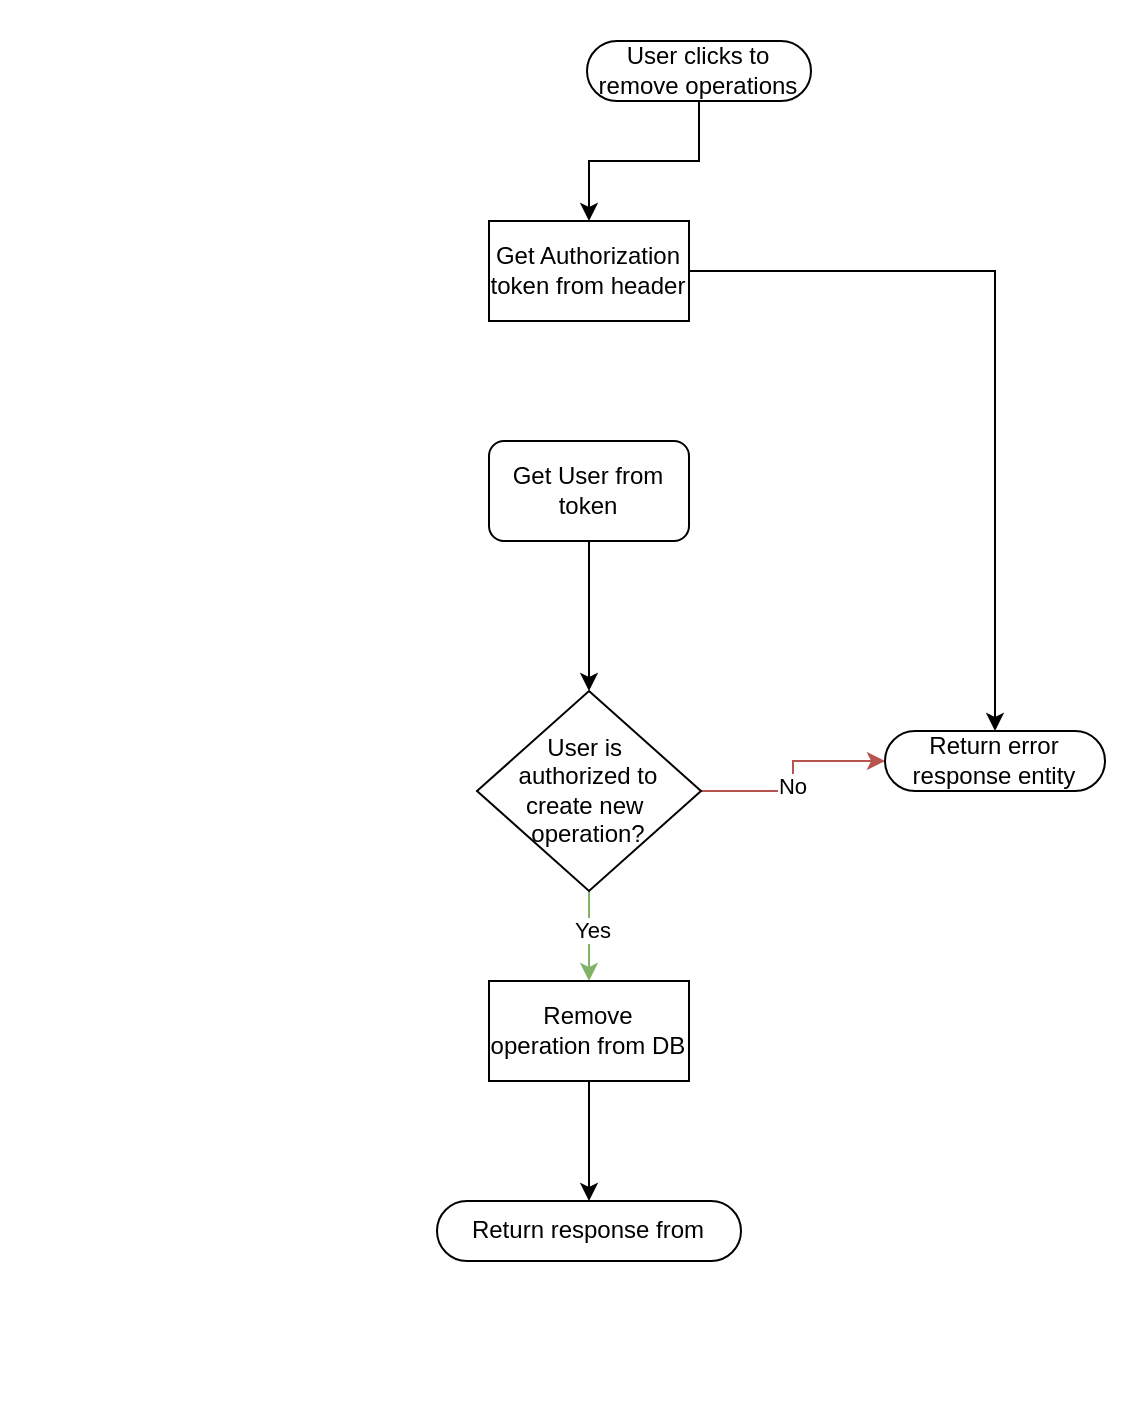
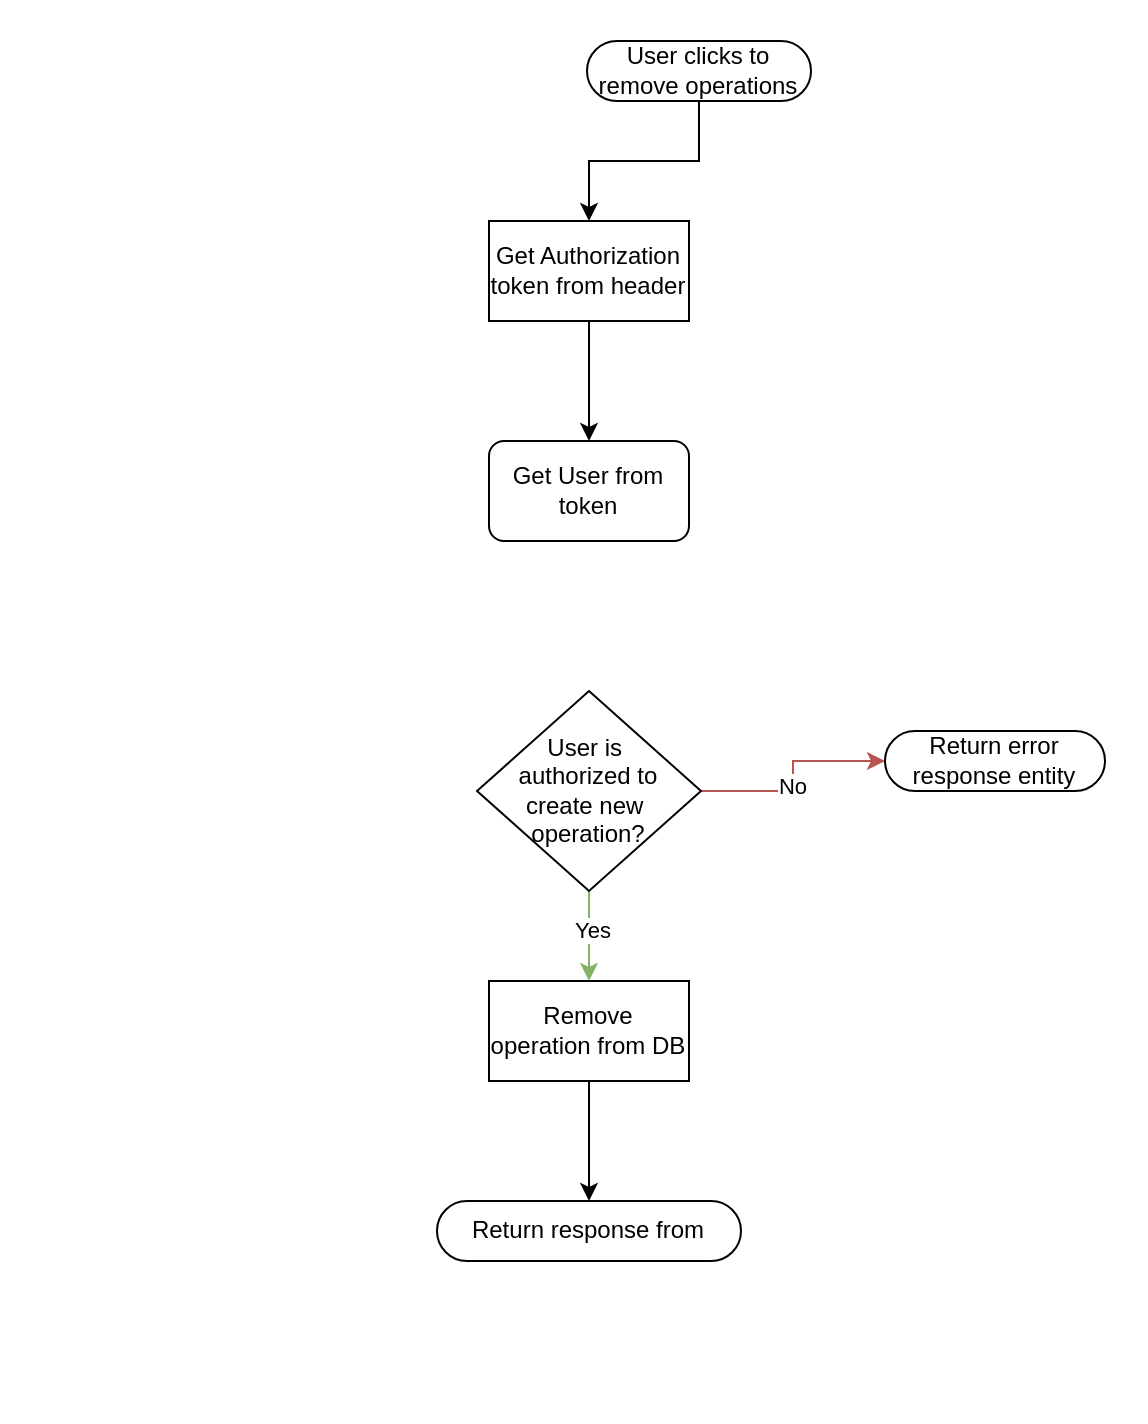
edge "Get Authorization token from header" -> "Return error response entity": now "Get Authorization token from header" -> "Get User from token"
edge "Get User from token" -> "User is authorized to create new operation?": removed
